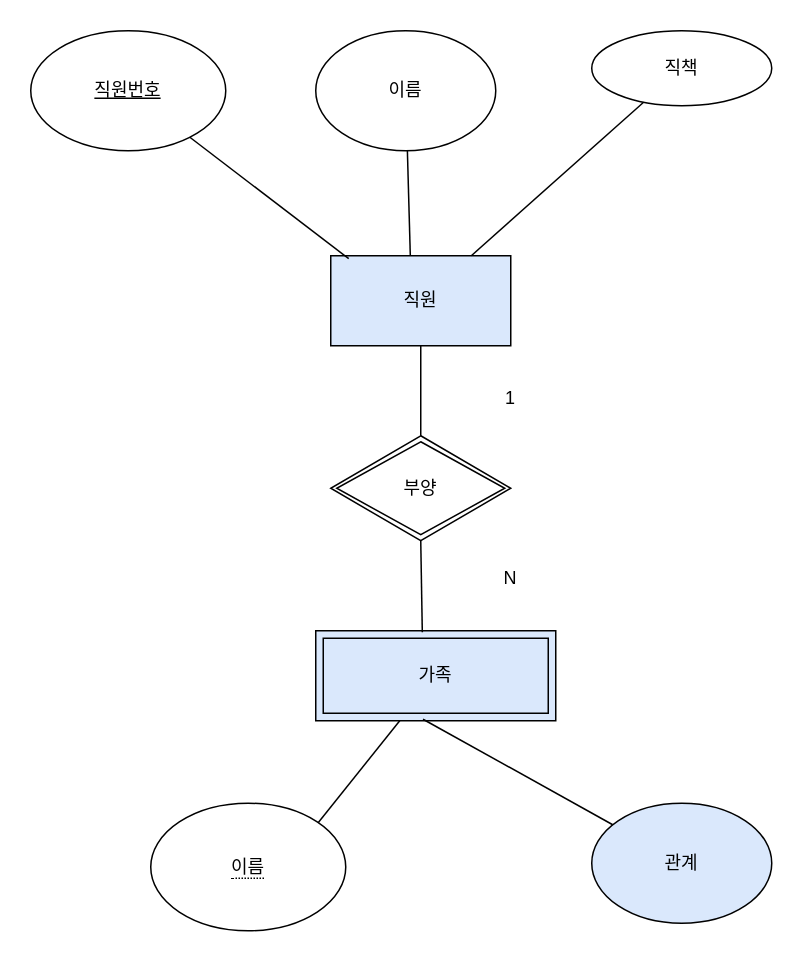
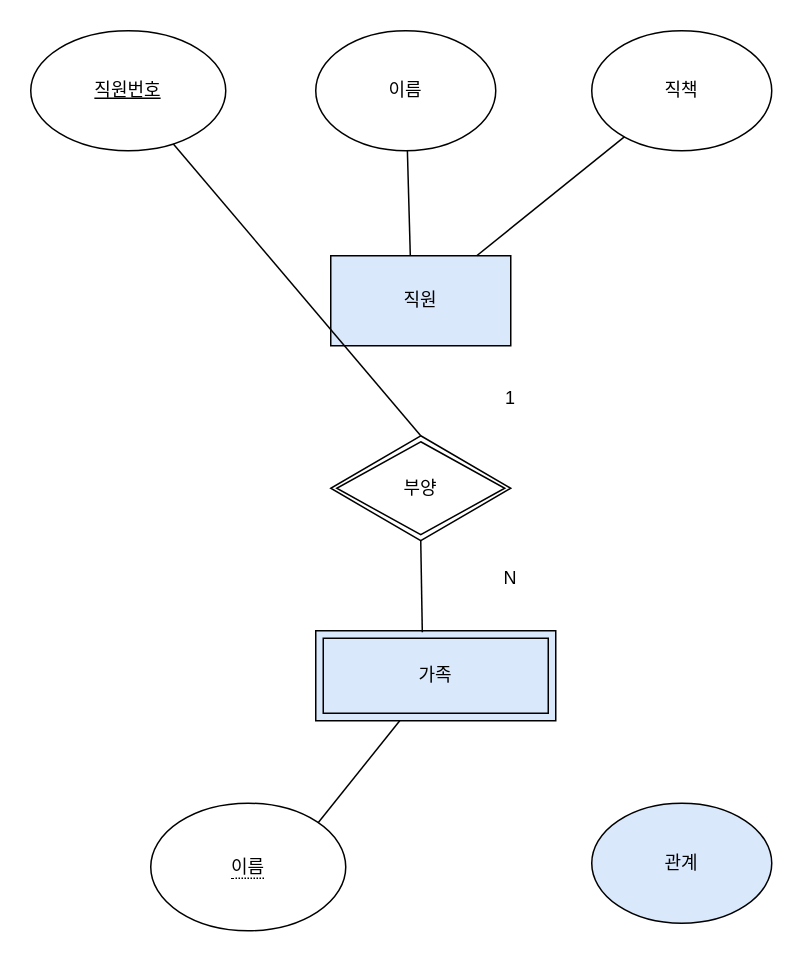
node "직책": size 180x75 -> 180x120
edge "직원번호" -- "직원": removed
edge "직원" -- "부양": now "직원번호" -- "부양"
edge "가족" -- "관계": removed
